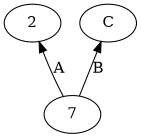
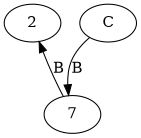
edge "7" -> "2": label "A" -> "B"
edge "7" -> "C": reversed
